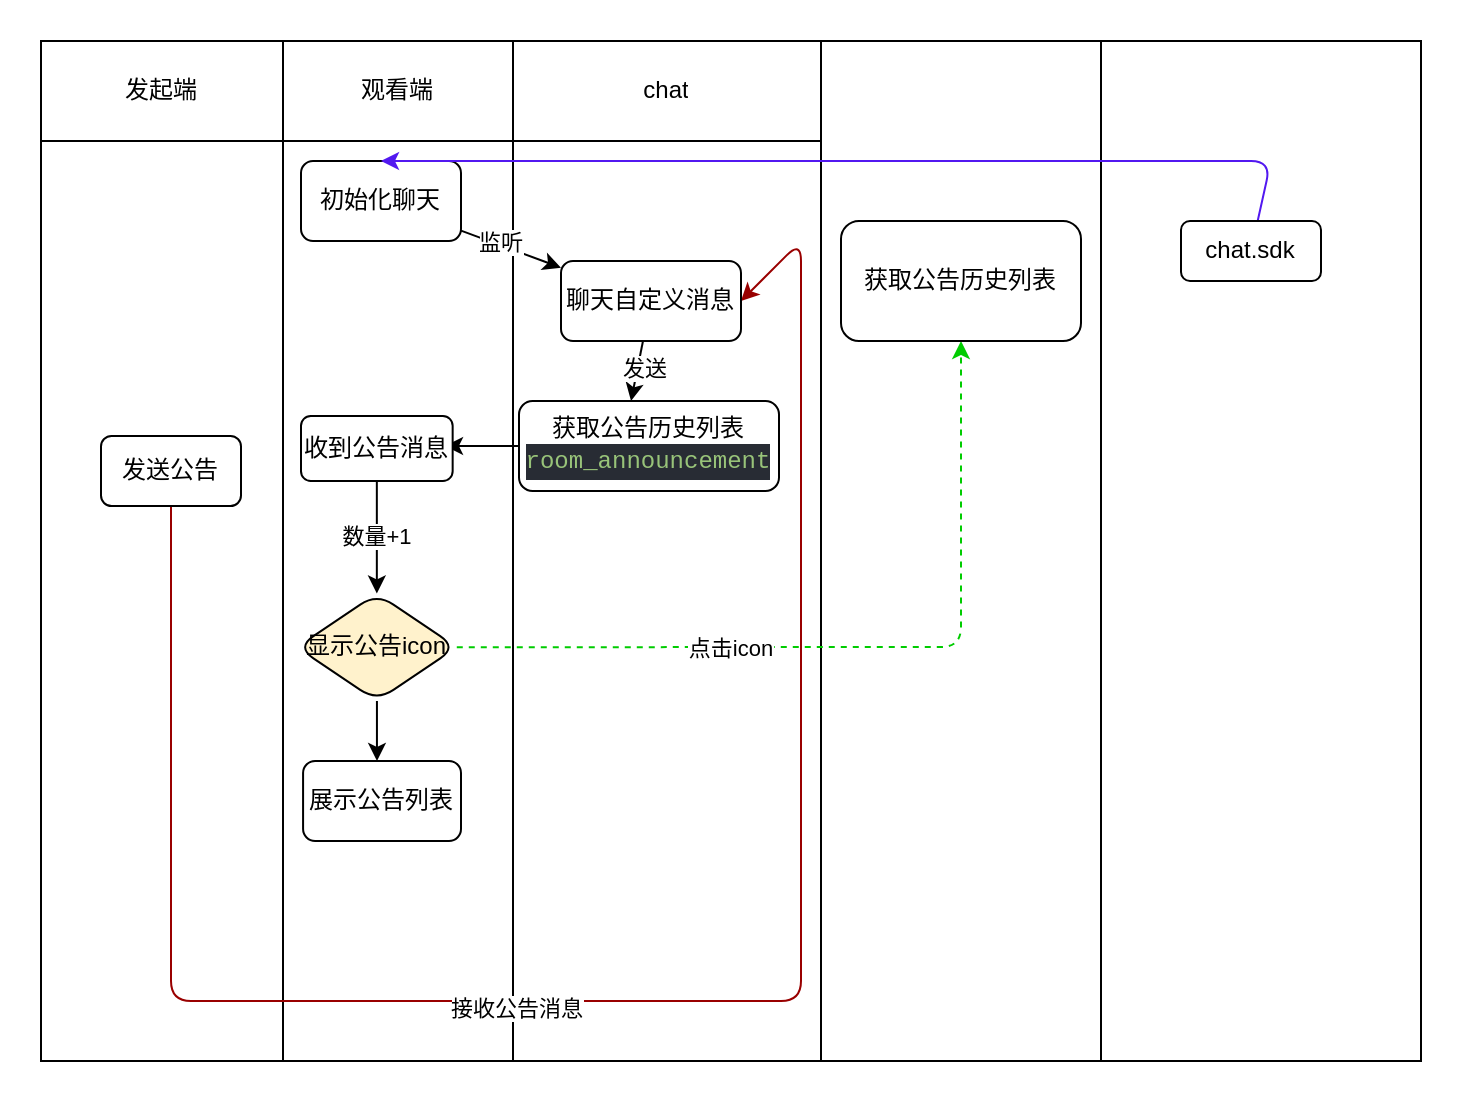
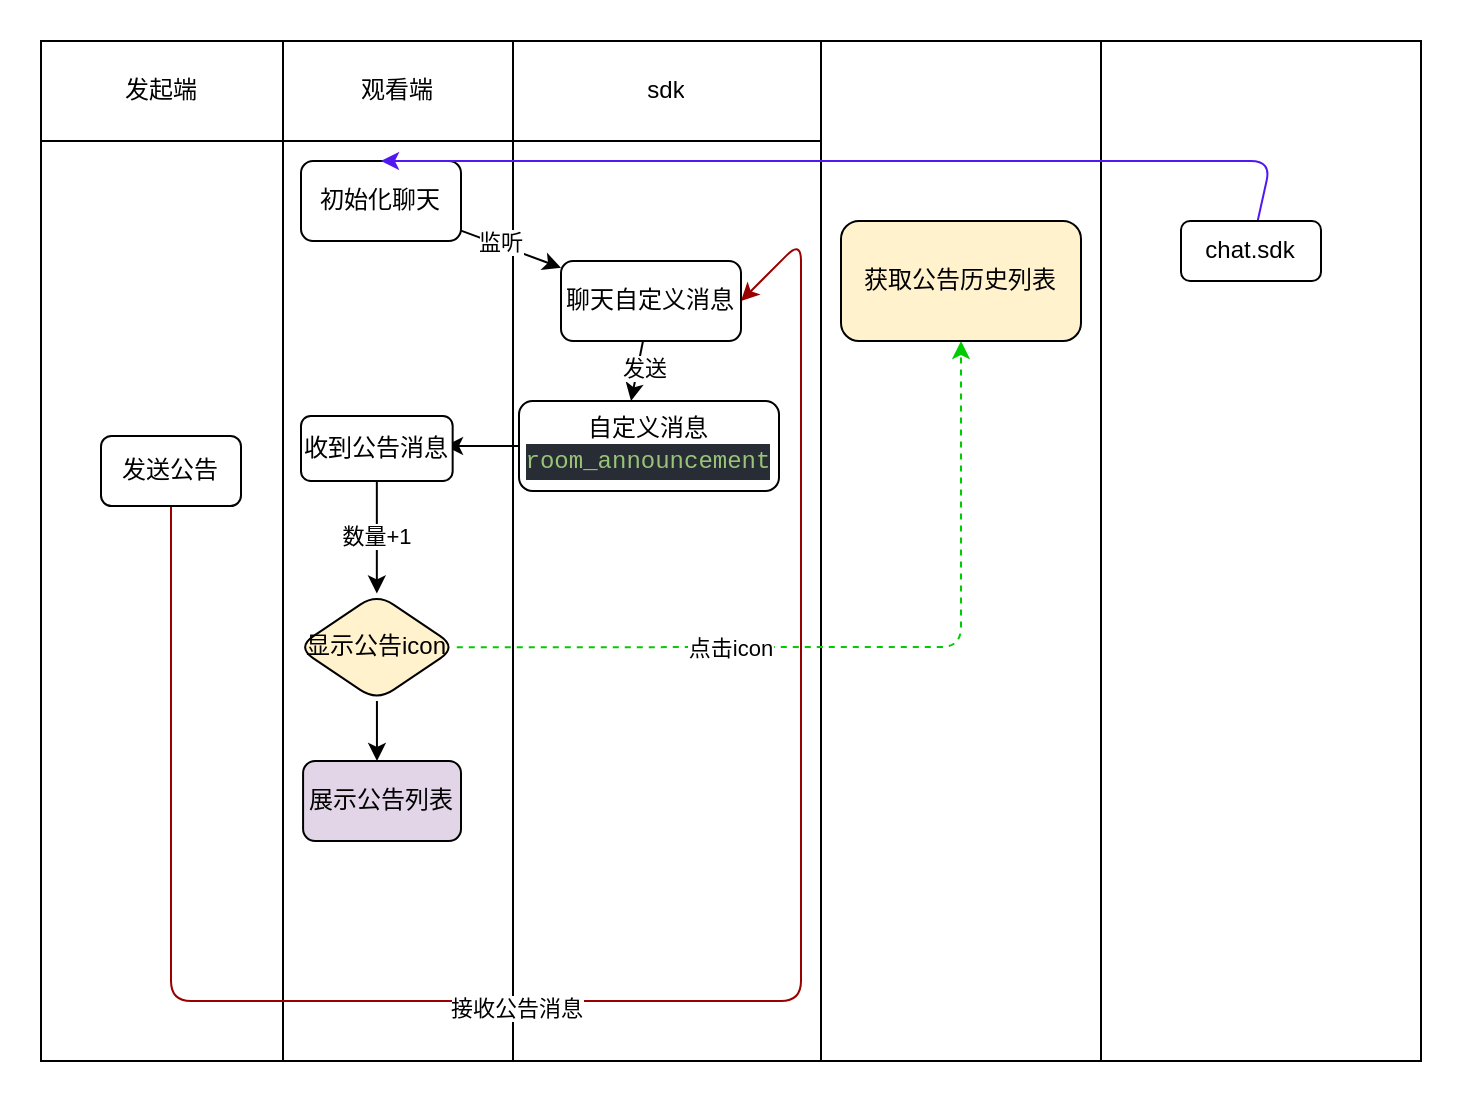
node "chat": label "chat" -> "sdk"
node "获取公告历史列表": fillcolor #ffffff -> #fff2cc
node "获取公告历史列表 room_announcement": label "获取公告历史列表 room_announcement" -> "自定义消息 room_announcement"
node "展示公告列表": fillcolor #ffffff -> #e1d5e7
